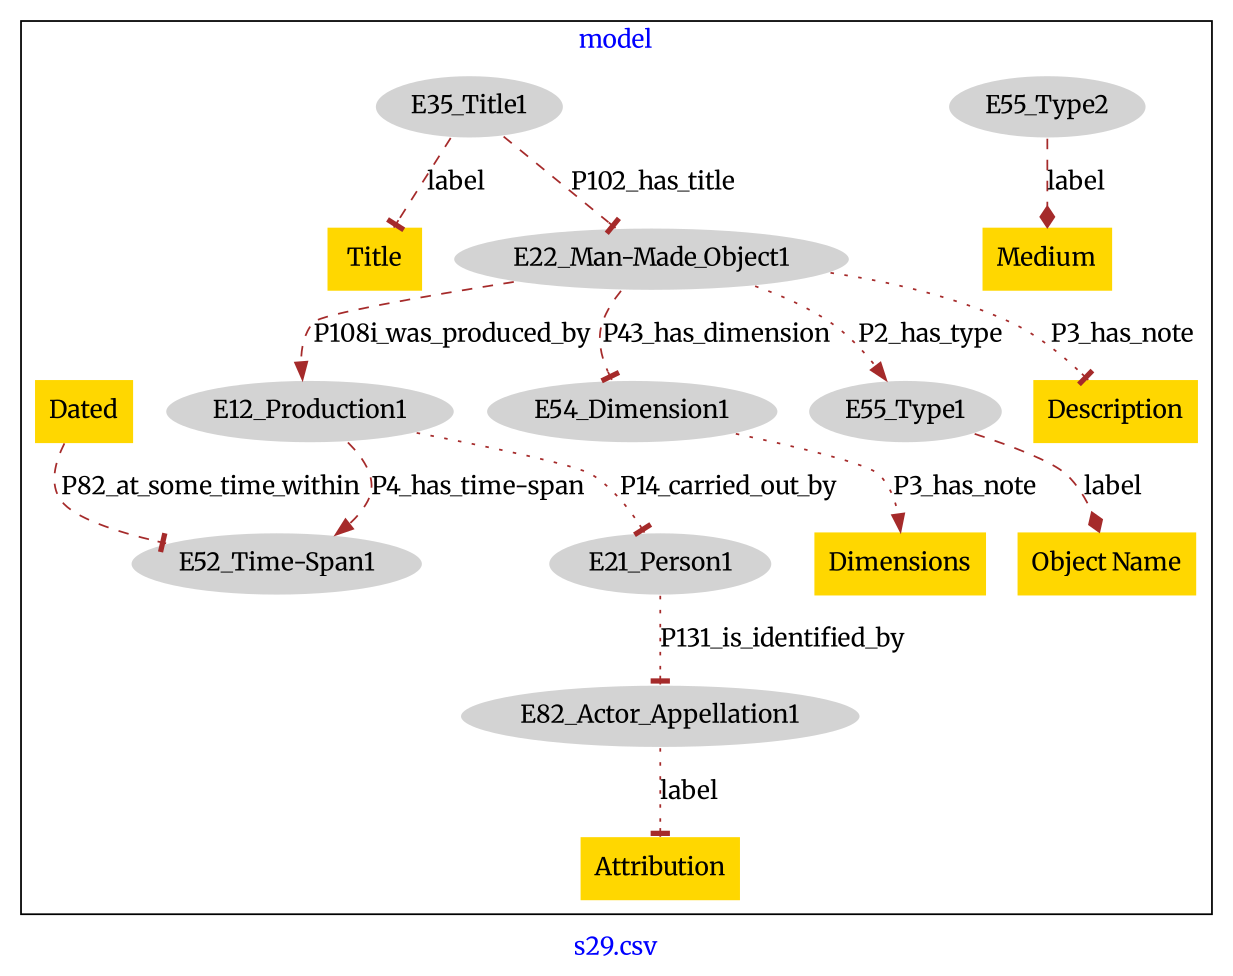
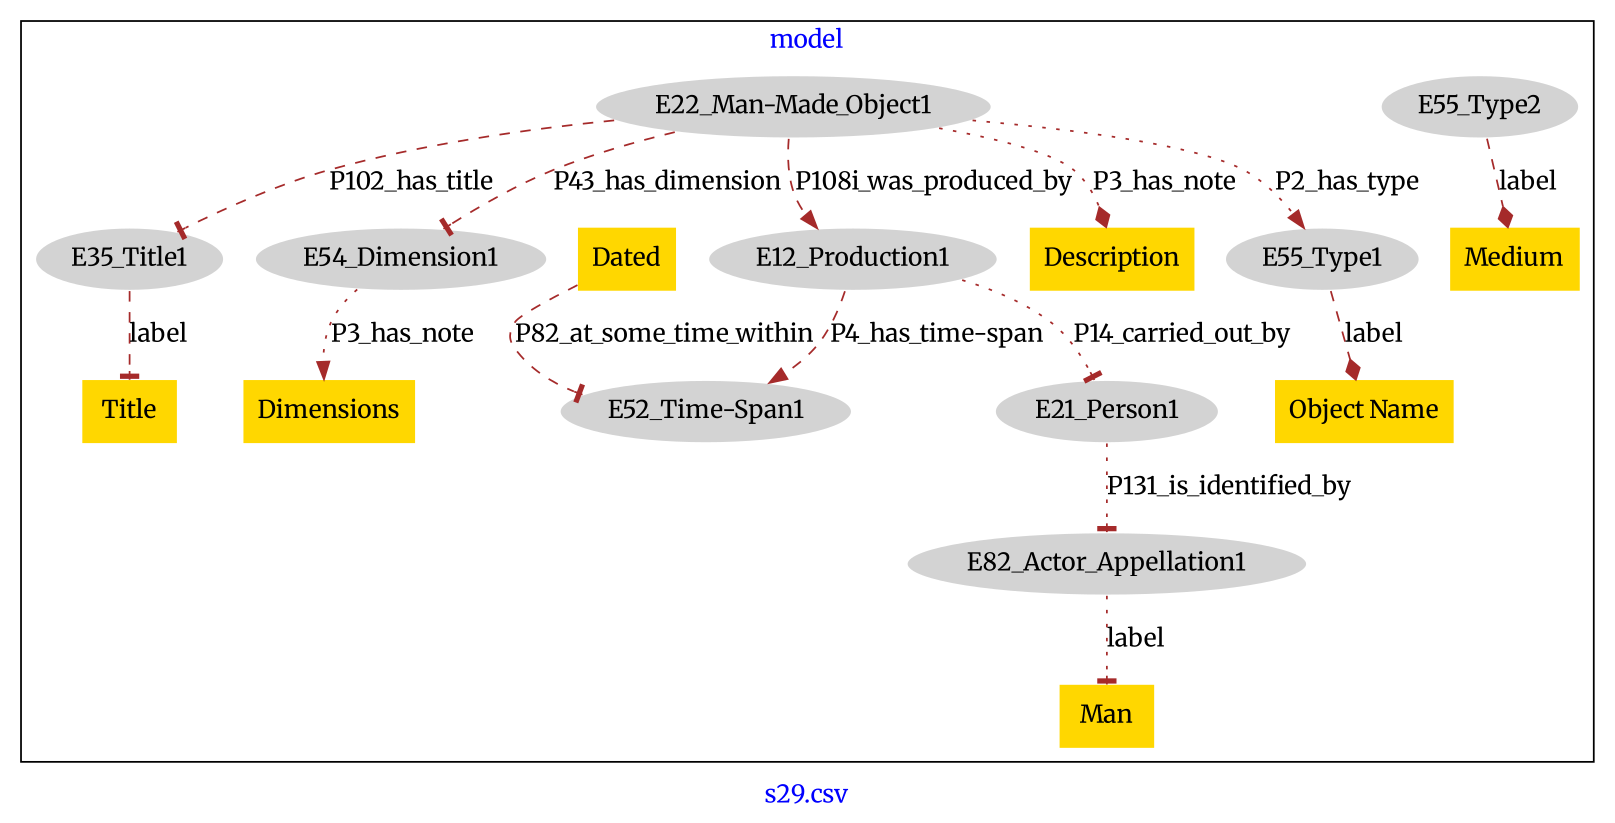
edge "E35_Title1" -> "E22_Man-Made_Object1": reversed
edge "E22_Man-Made_Object1" -> "Description": arrowhead tee -> diamond
node "Attribution": label "Attribution" -> "Man"
